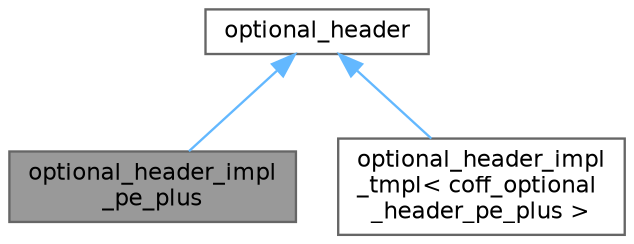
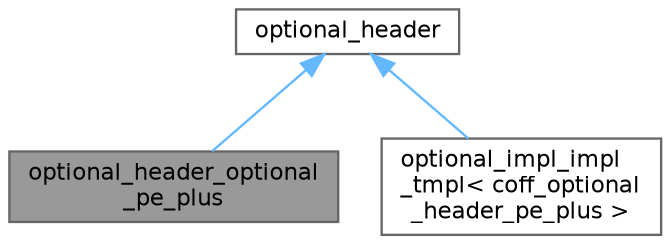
node "optional_header_impl _pe_plus": label "optional_header_impl _pe_plus" -> "optional_header_optional _pe_plus"
node "optional_header_impl _tmpl< coff_optional _header_pe_plus >": label "optional_header_impl _tmpl< coff_optional _header_pe_plus >" -> "optional_impl_impl _tmpl< coff_optional _header_pe_plus >"
